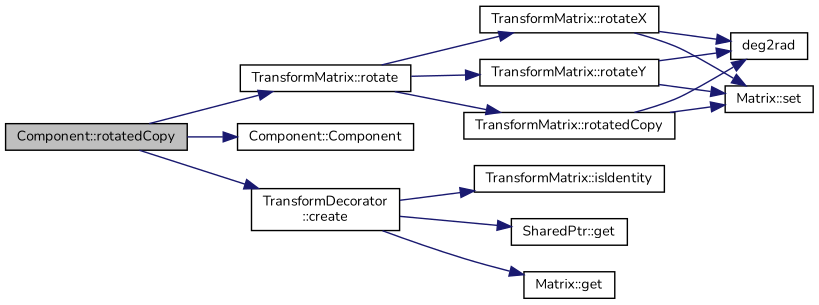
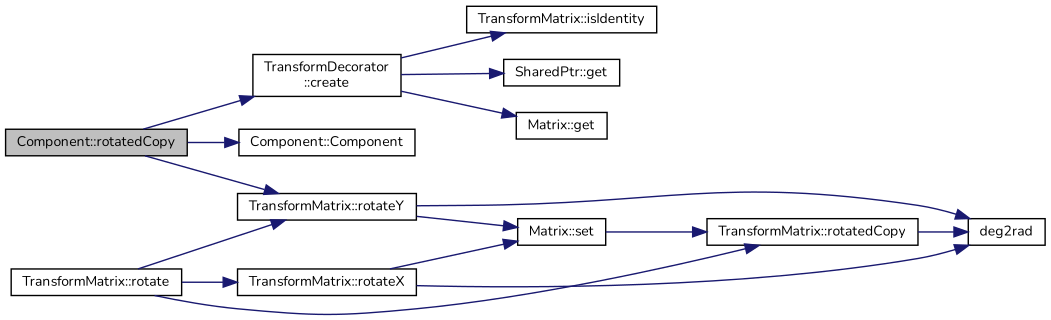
edge "Component::rotatedCopy" -> "TransformMatrix::rotate": now "Component::rotatedCopy" -> "TransformMatrix::rotateY"
edge "TransformMatrix::rotatedCopy" -> "Matrix::set": reversed
